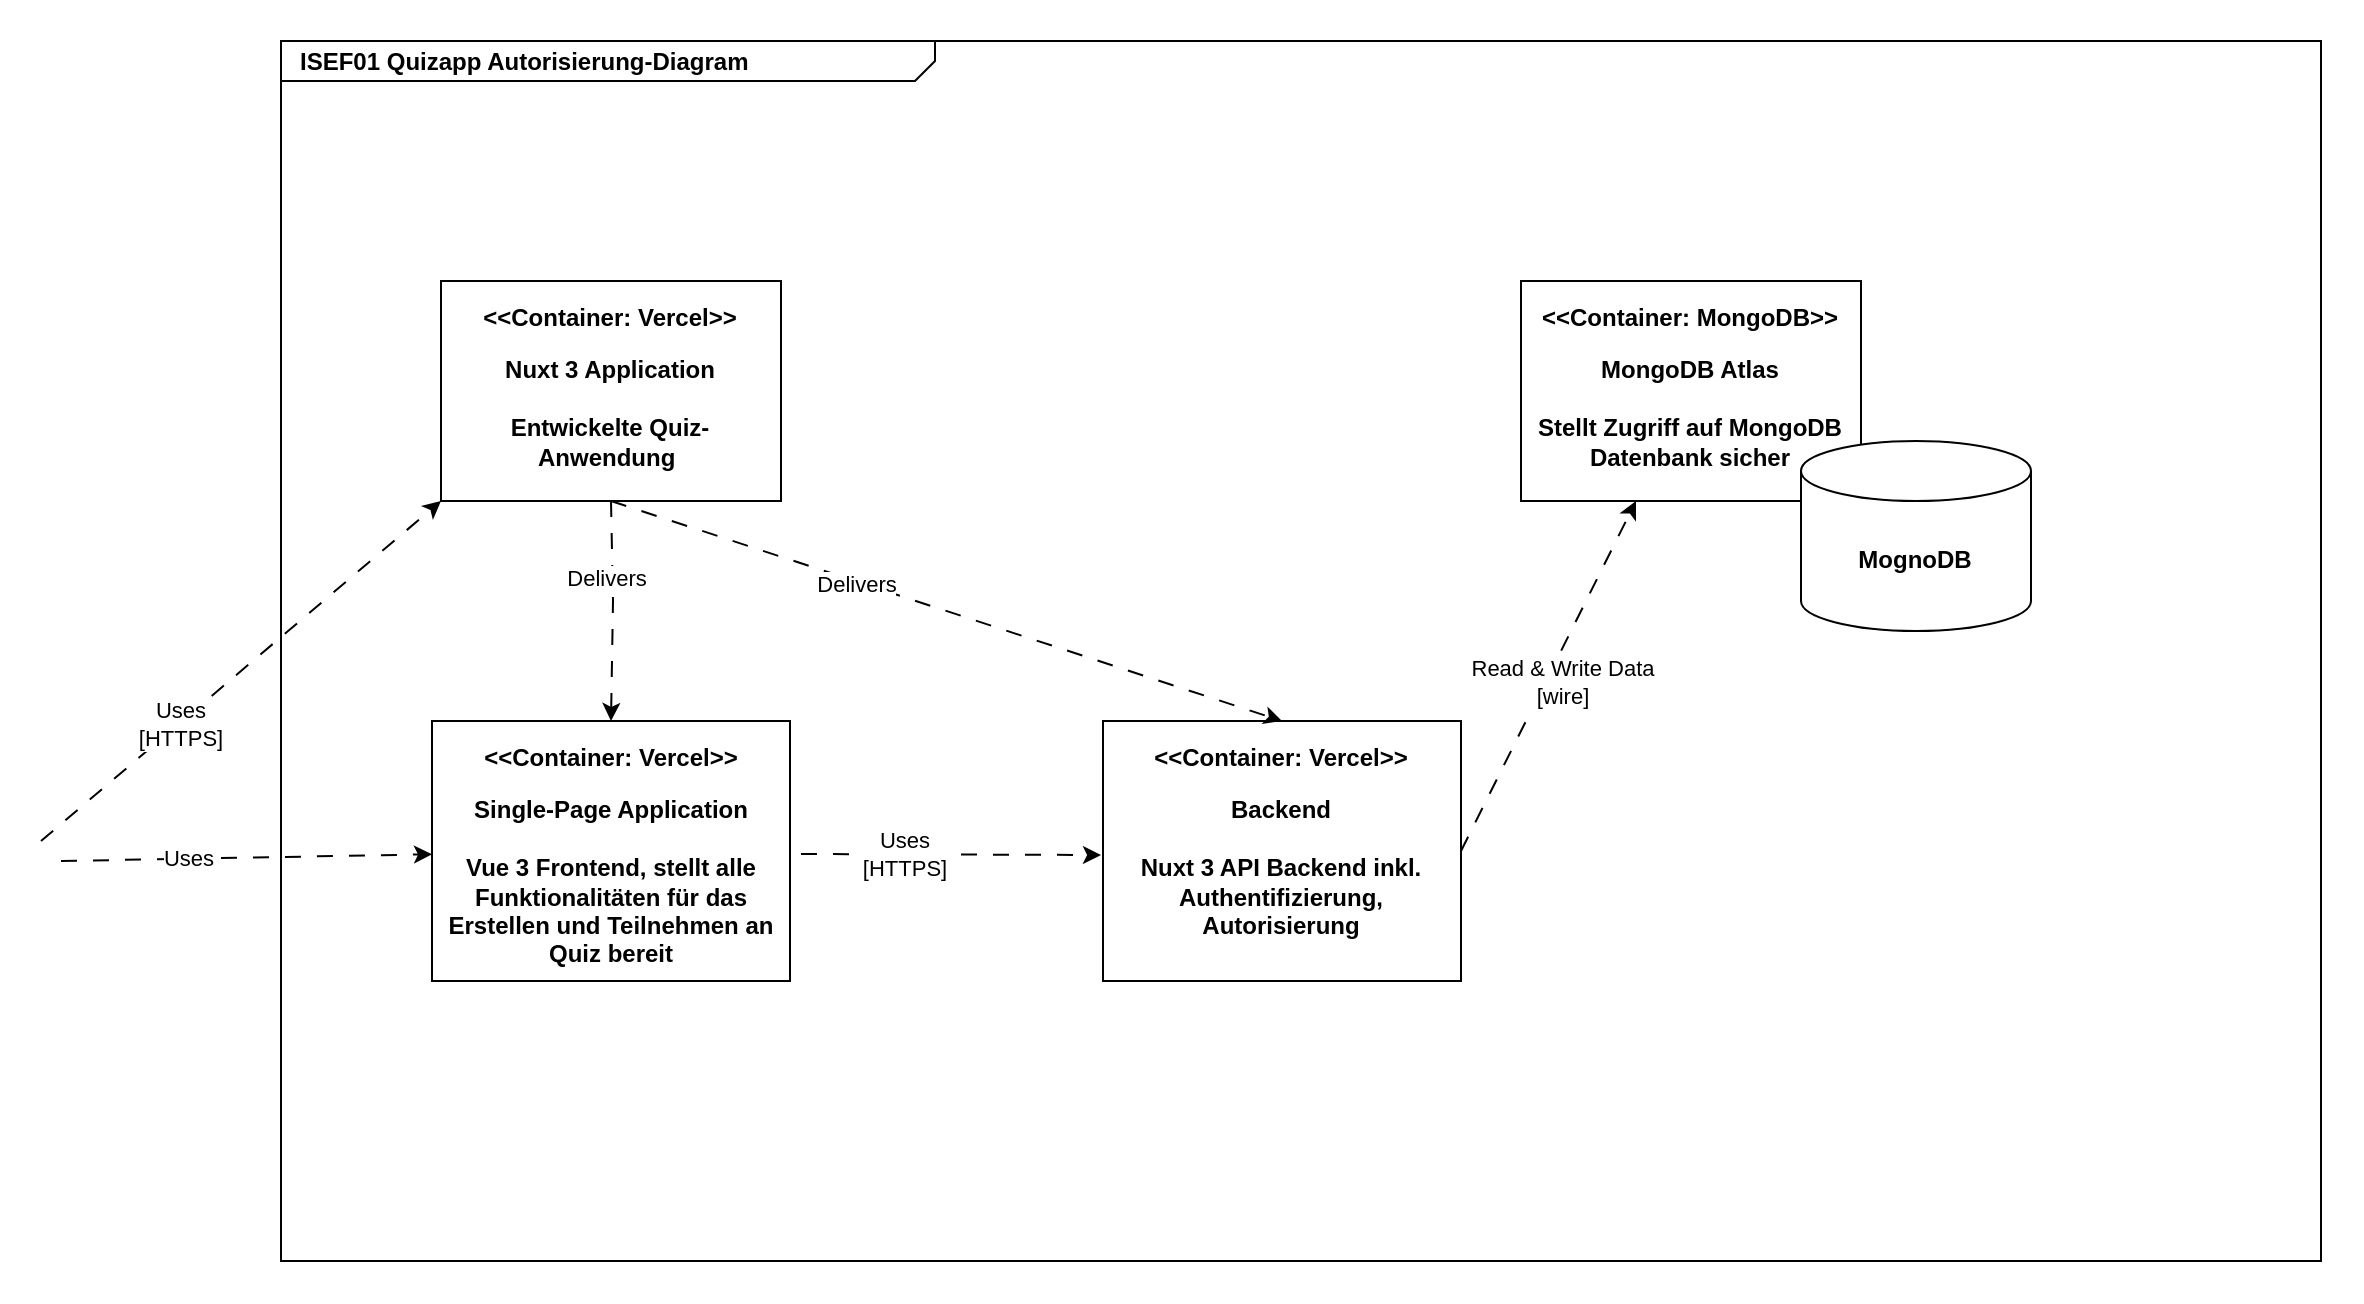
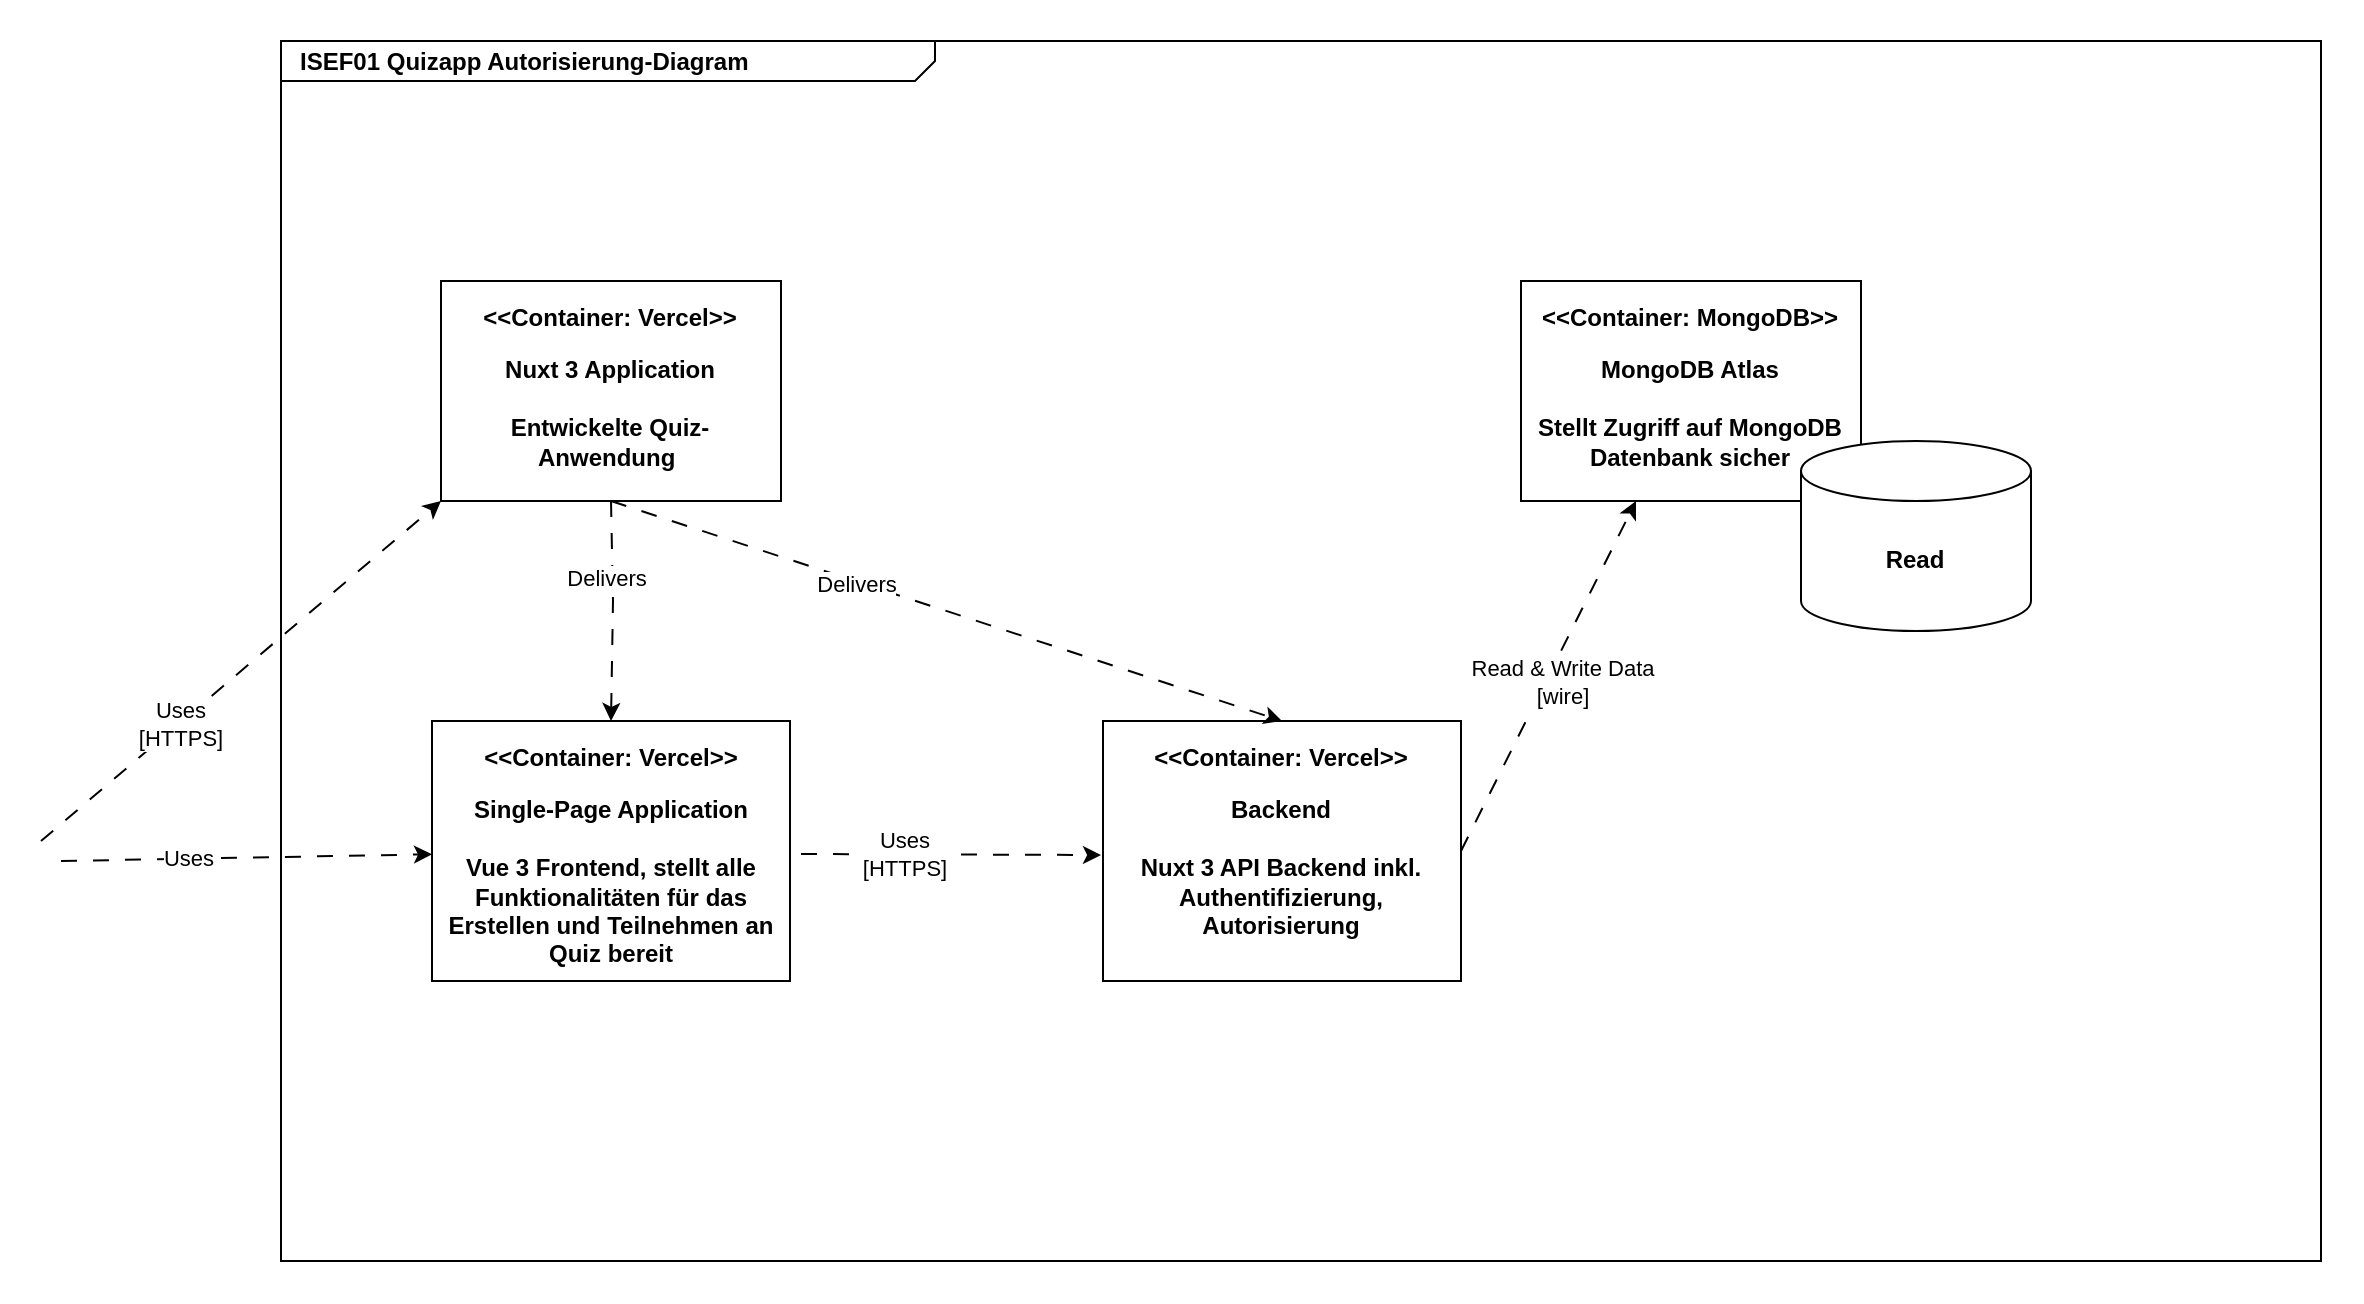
node "MognoDB": label "MognoDB" -> "Read"
